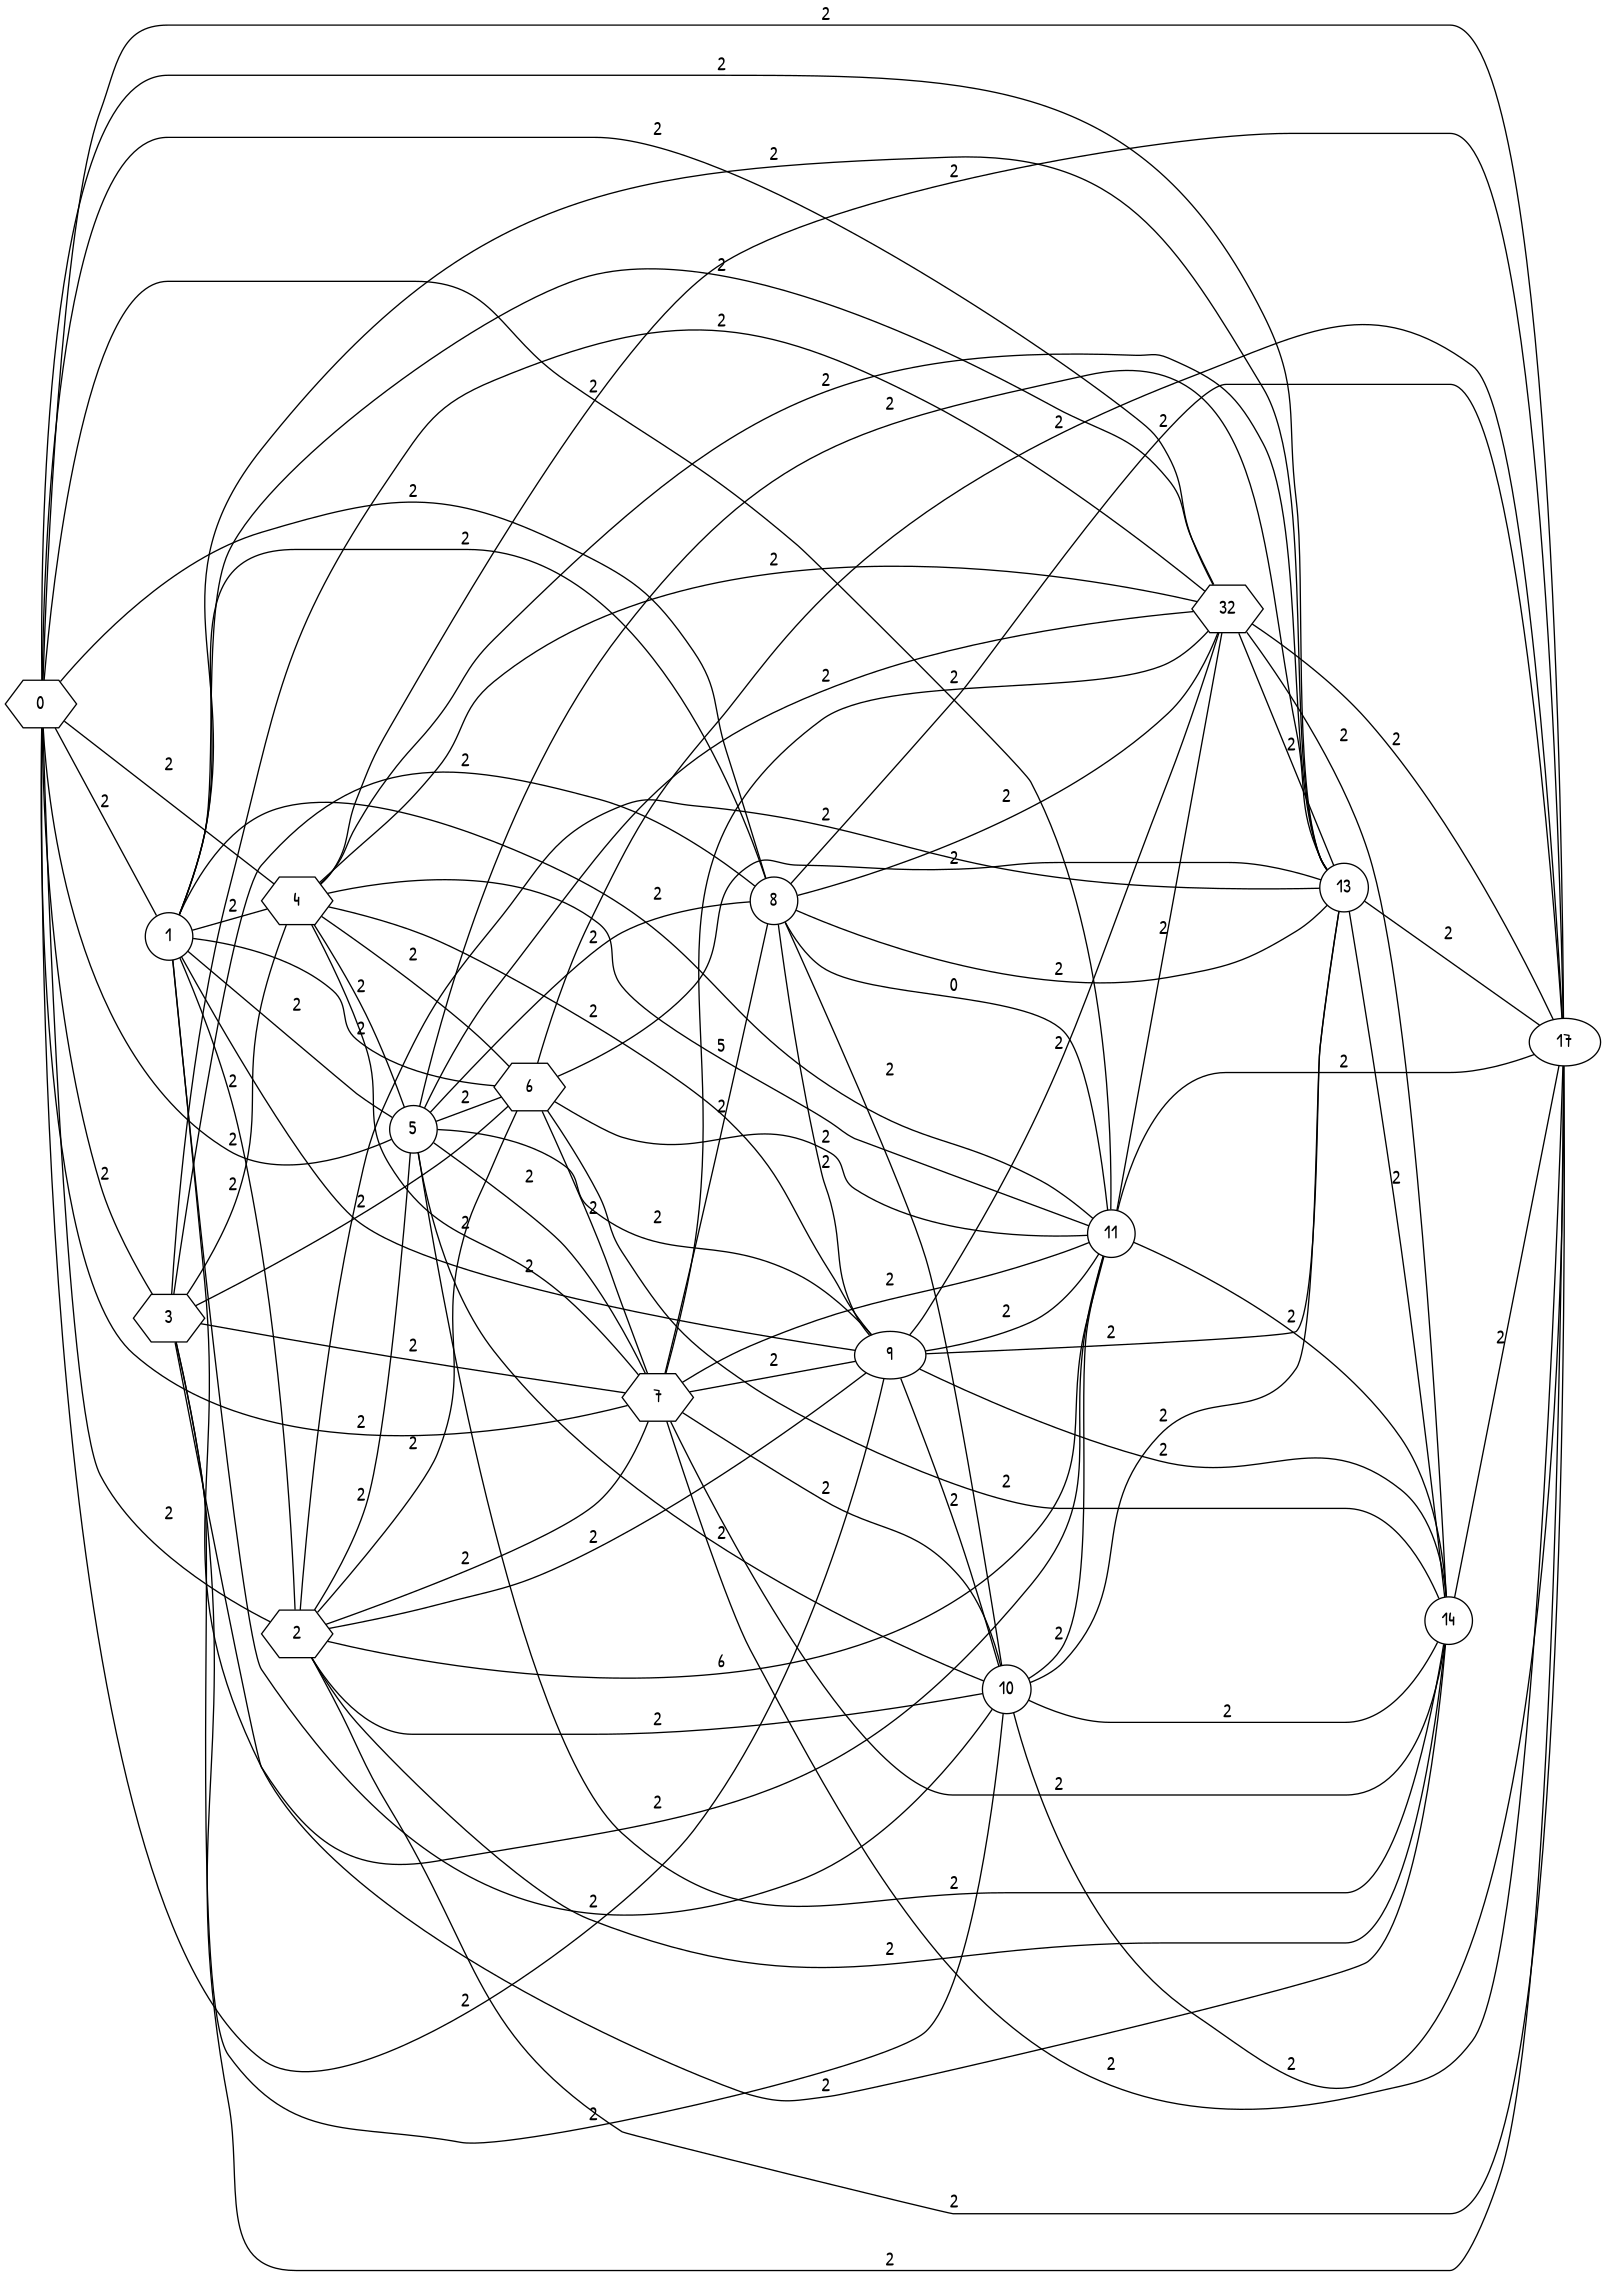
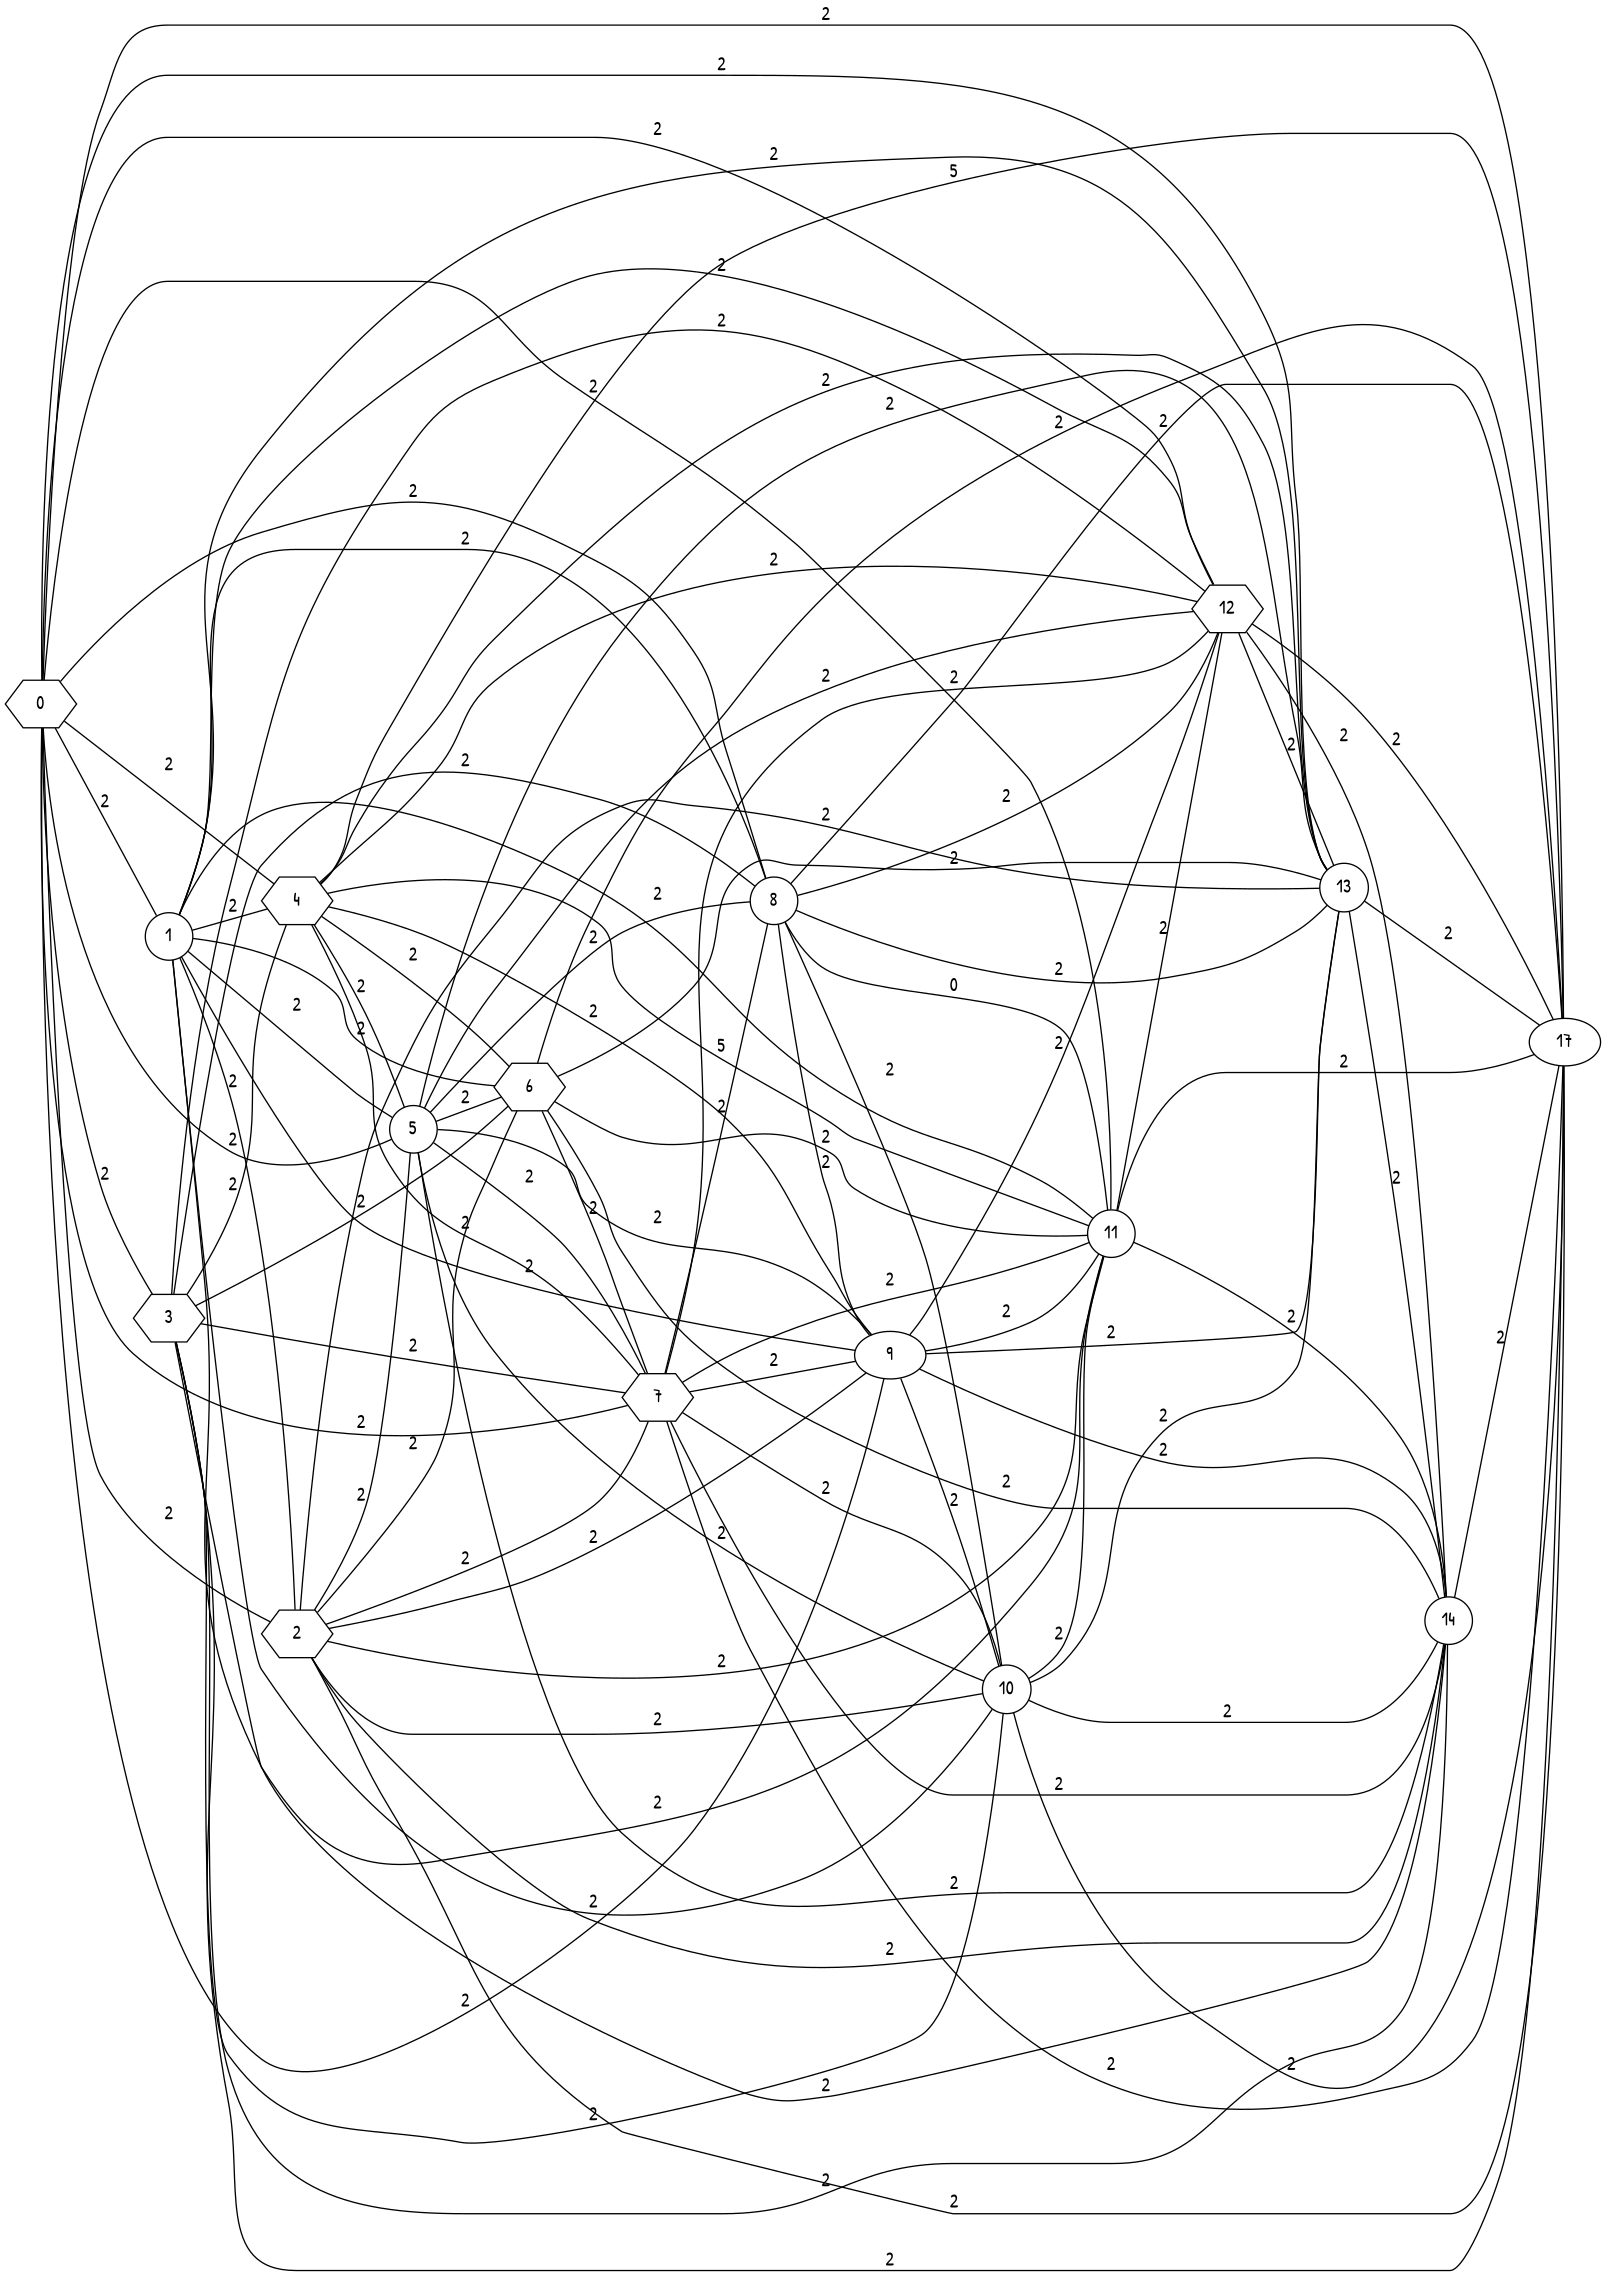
edge "4" -- "17": label "2" -> "5"
node "32": label "32" -> "12"
edge "11" -- "2": label "6" -> "2"
edge "3" -- "14": added, label "2"
